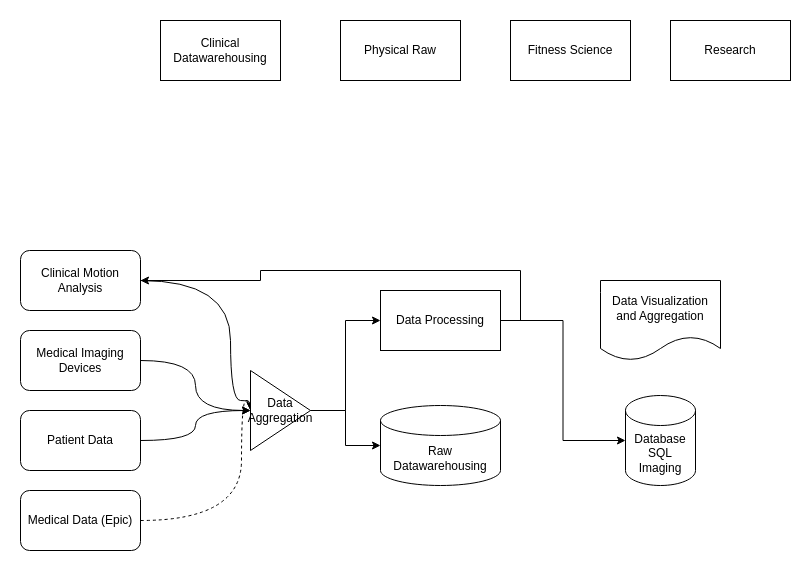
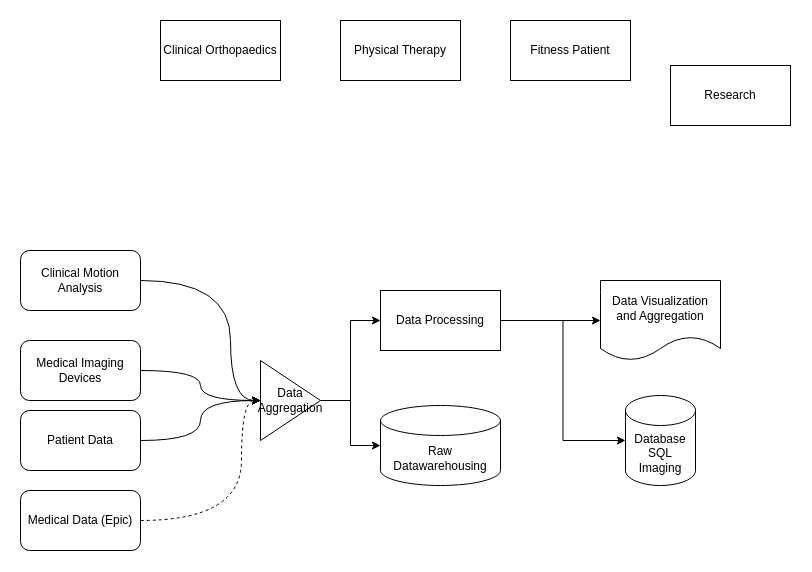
node "Clinical Datawarehousing": label "Clinical Datawarehousing" -> "Clinical Orthopaedics"
node "Physical Raw": label "Physical Raw" -> "Physical Therapy"
node "Fitness Science": label "Fitness Science" -> "Fitness Patient"
node "Research": moved (731, 51) -> (731, 96)
edge "Data Processing" -> "Clinical Motion Analysis": now "Data Processing" -> "Data Visualization and Aggregation"
node "Medical Imaging Devices": moved (81, 361) -> (81, 371)
node "Data Aggregation": moved (281, 411) -> (291, 401)
